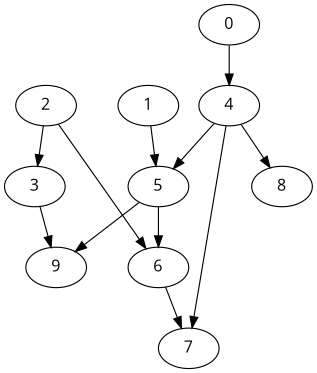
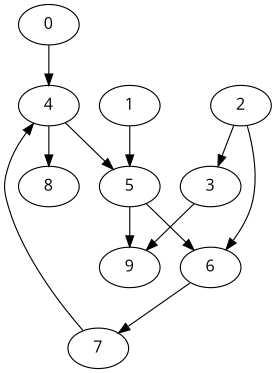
edge "4" -> "7": reversed
